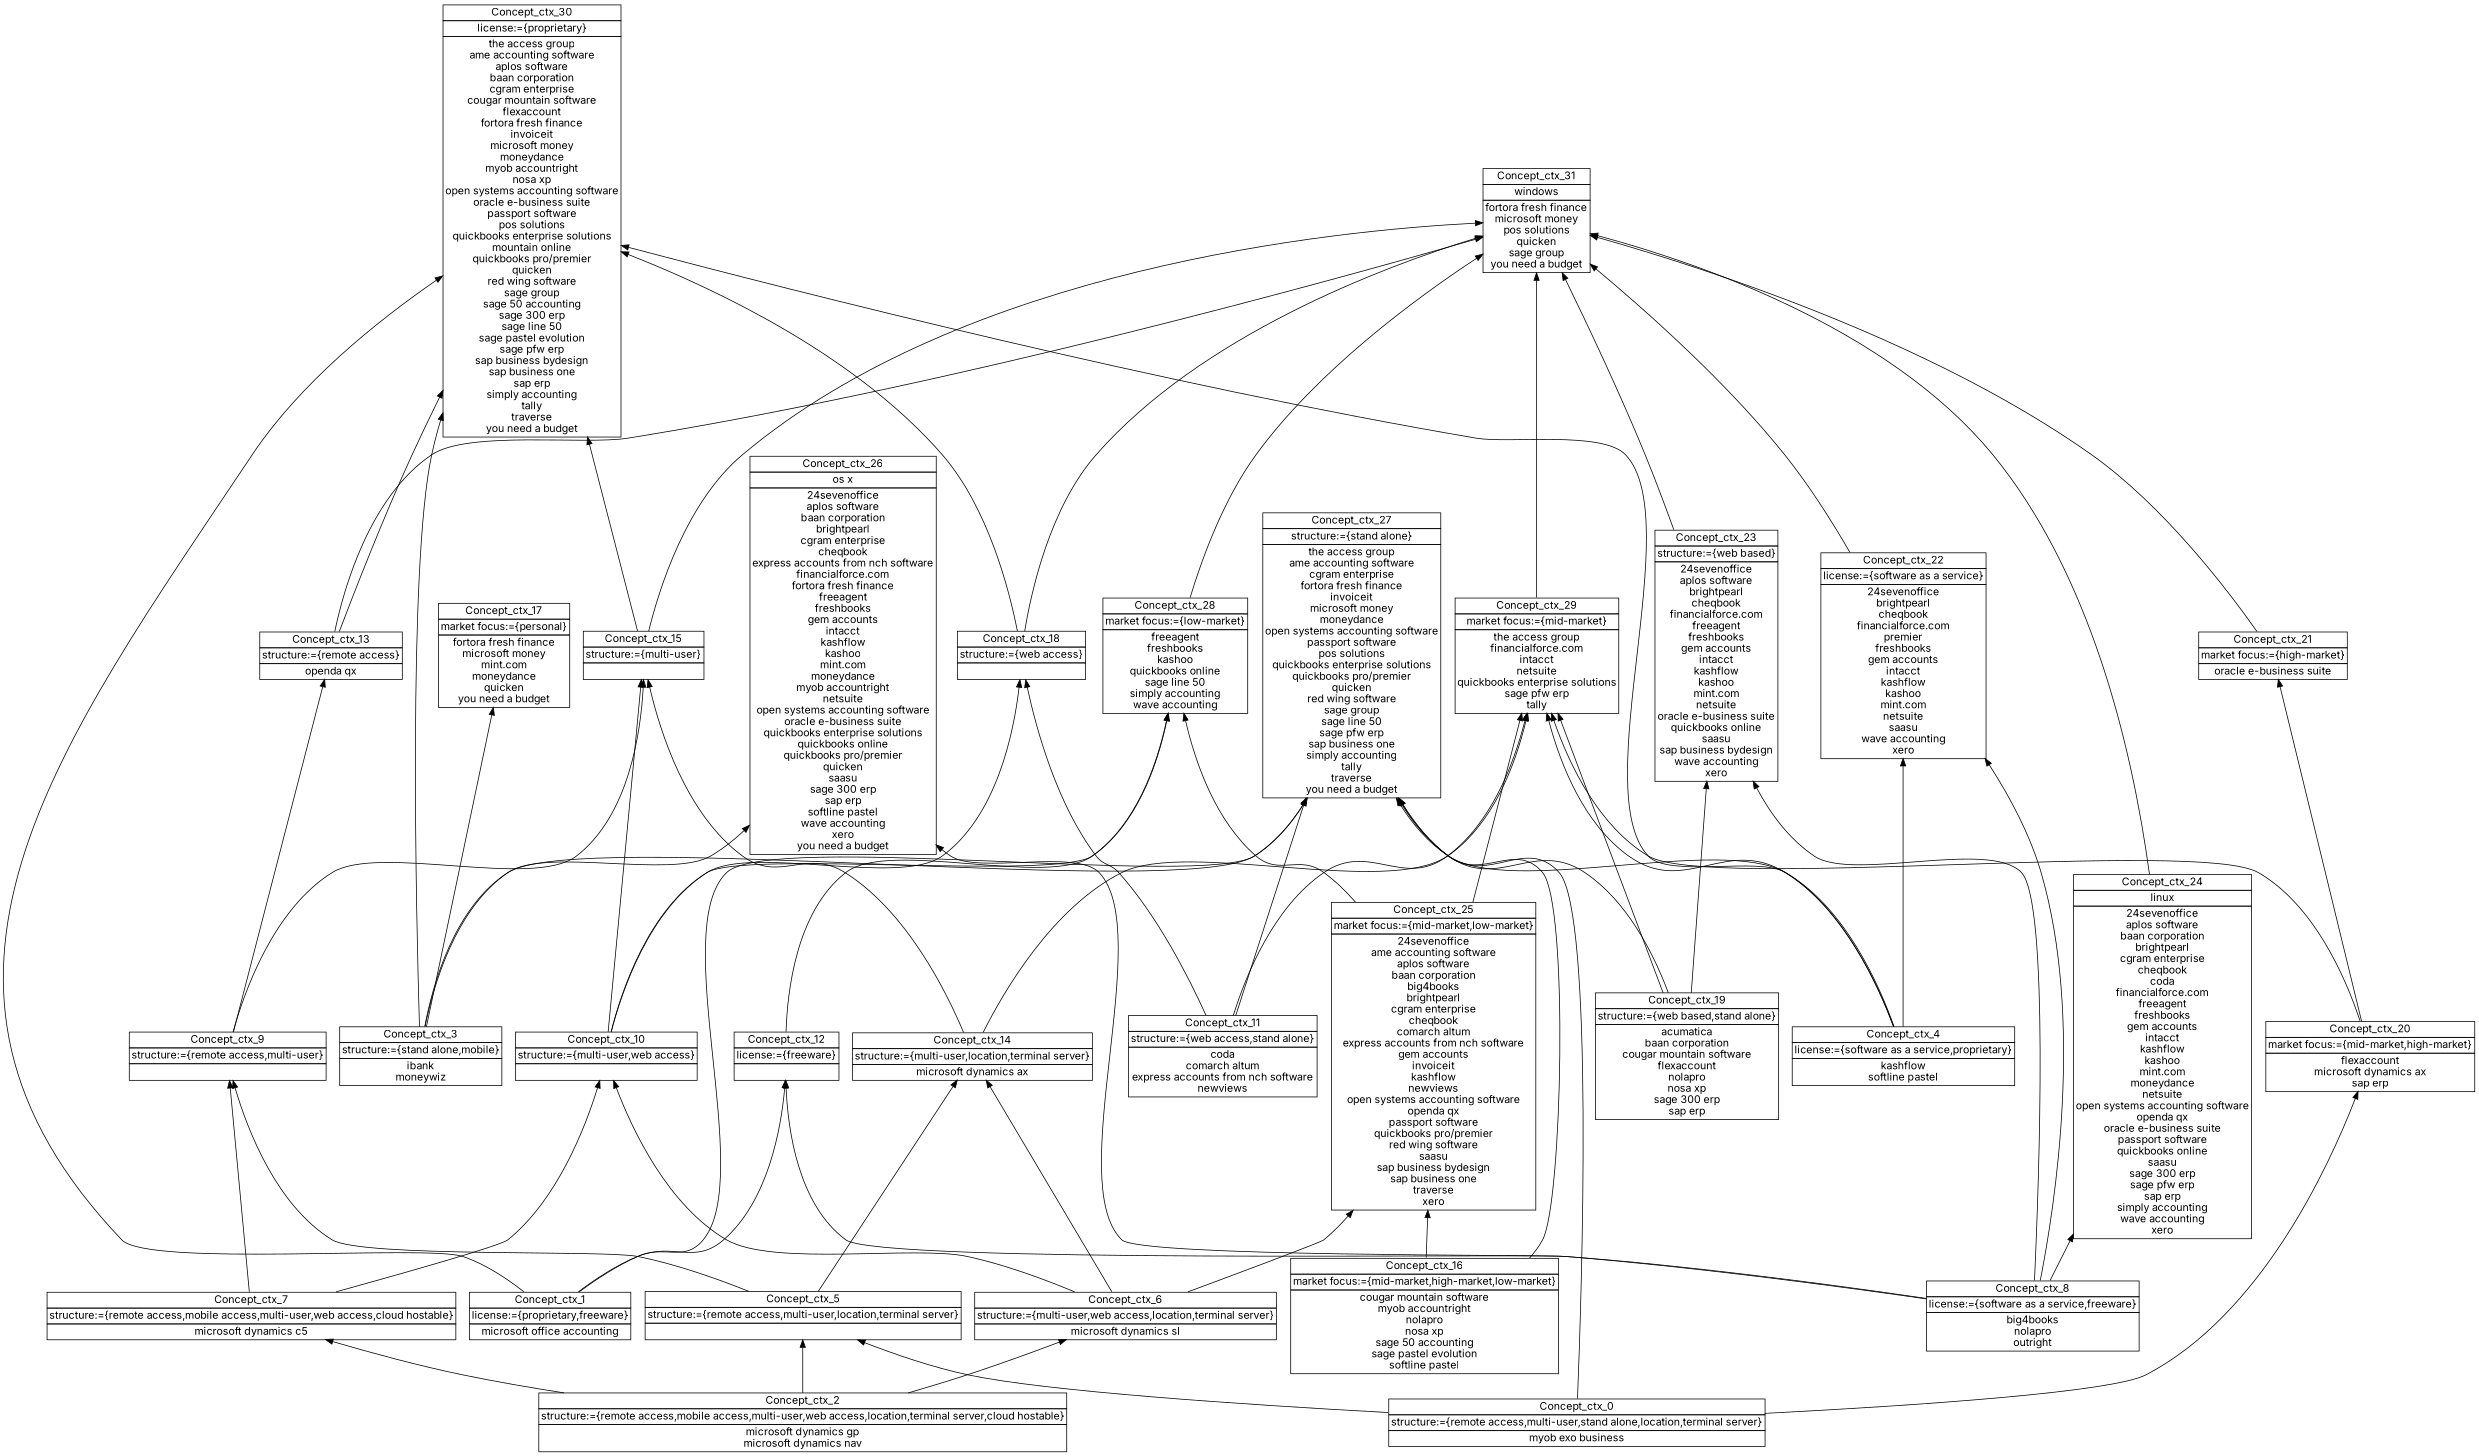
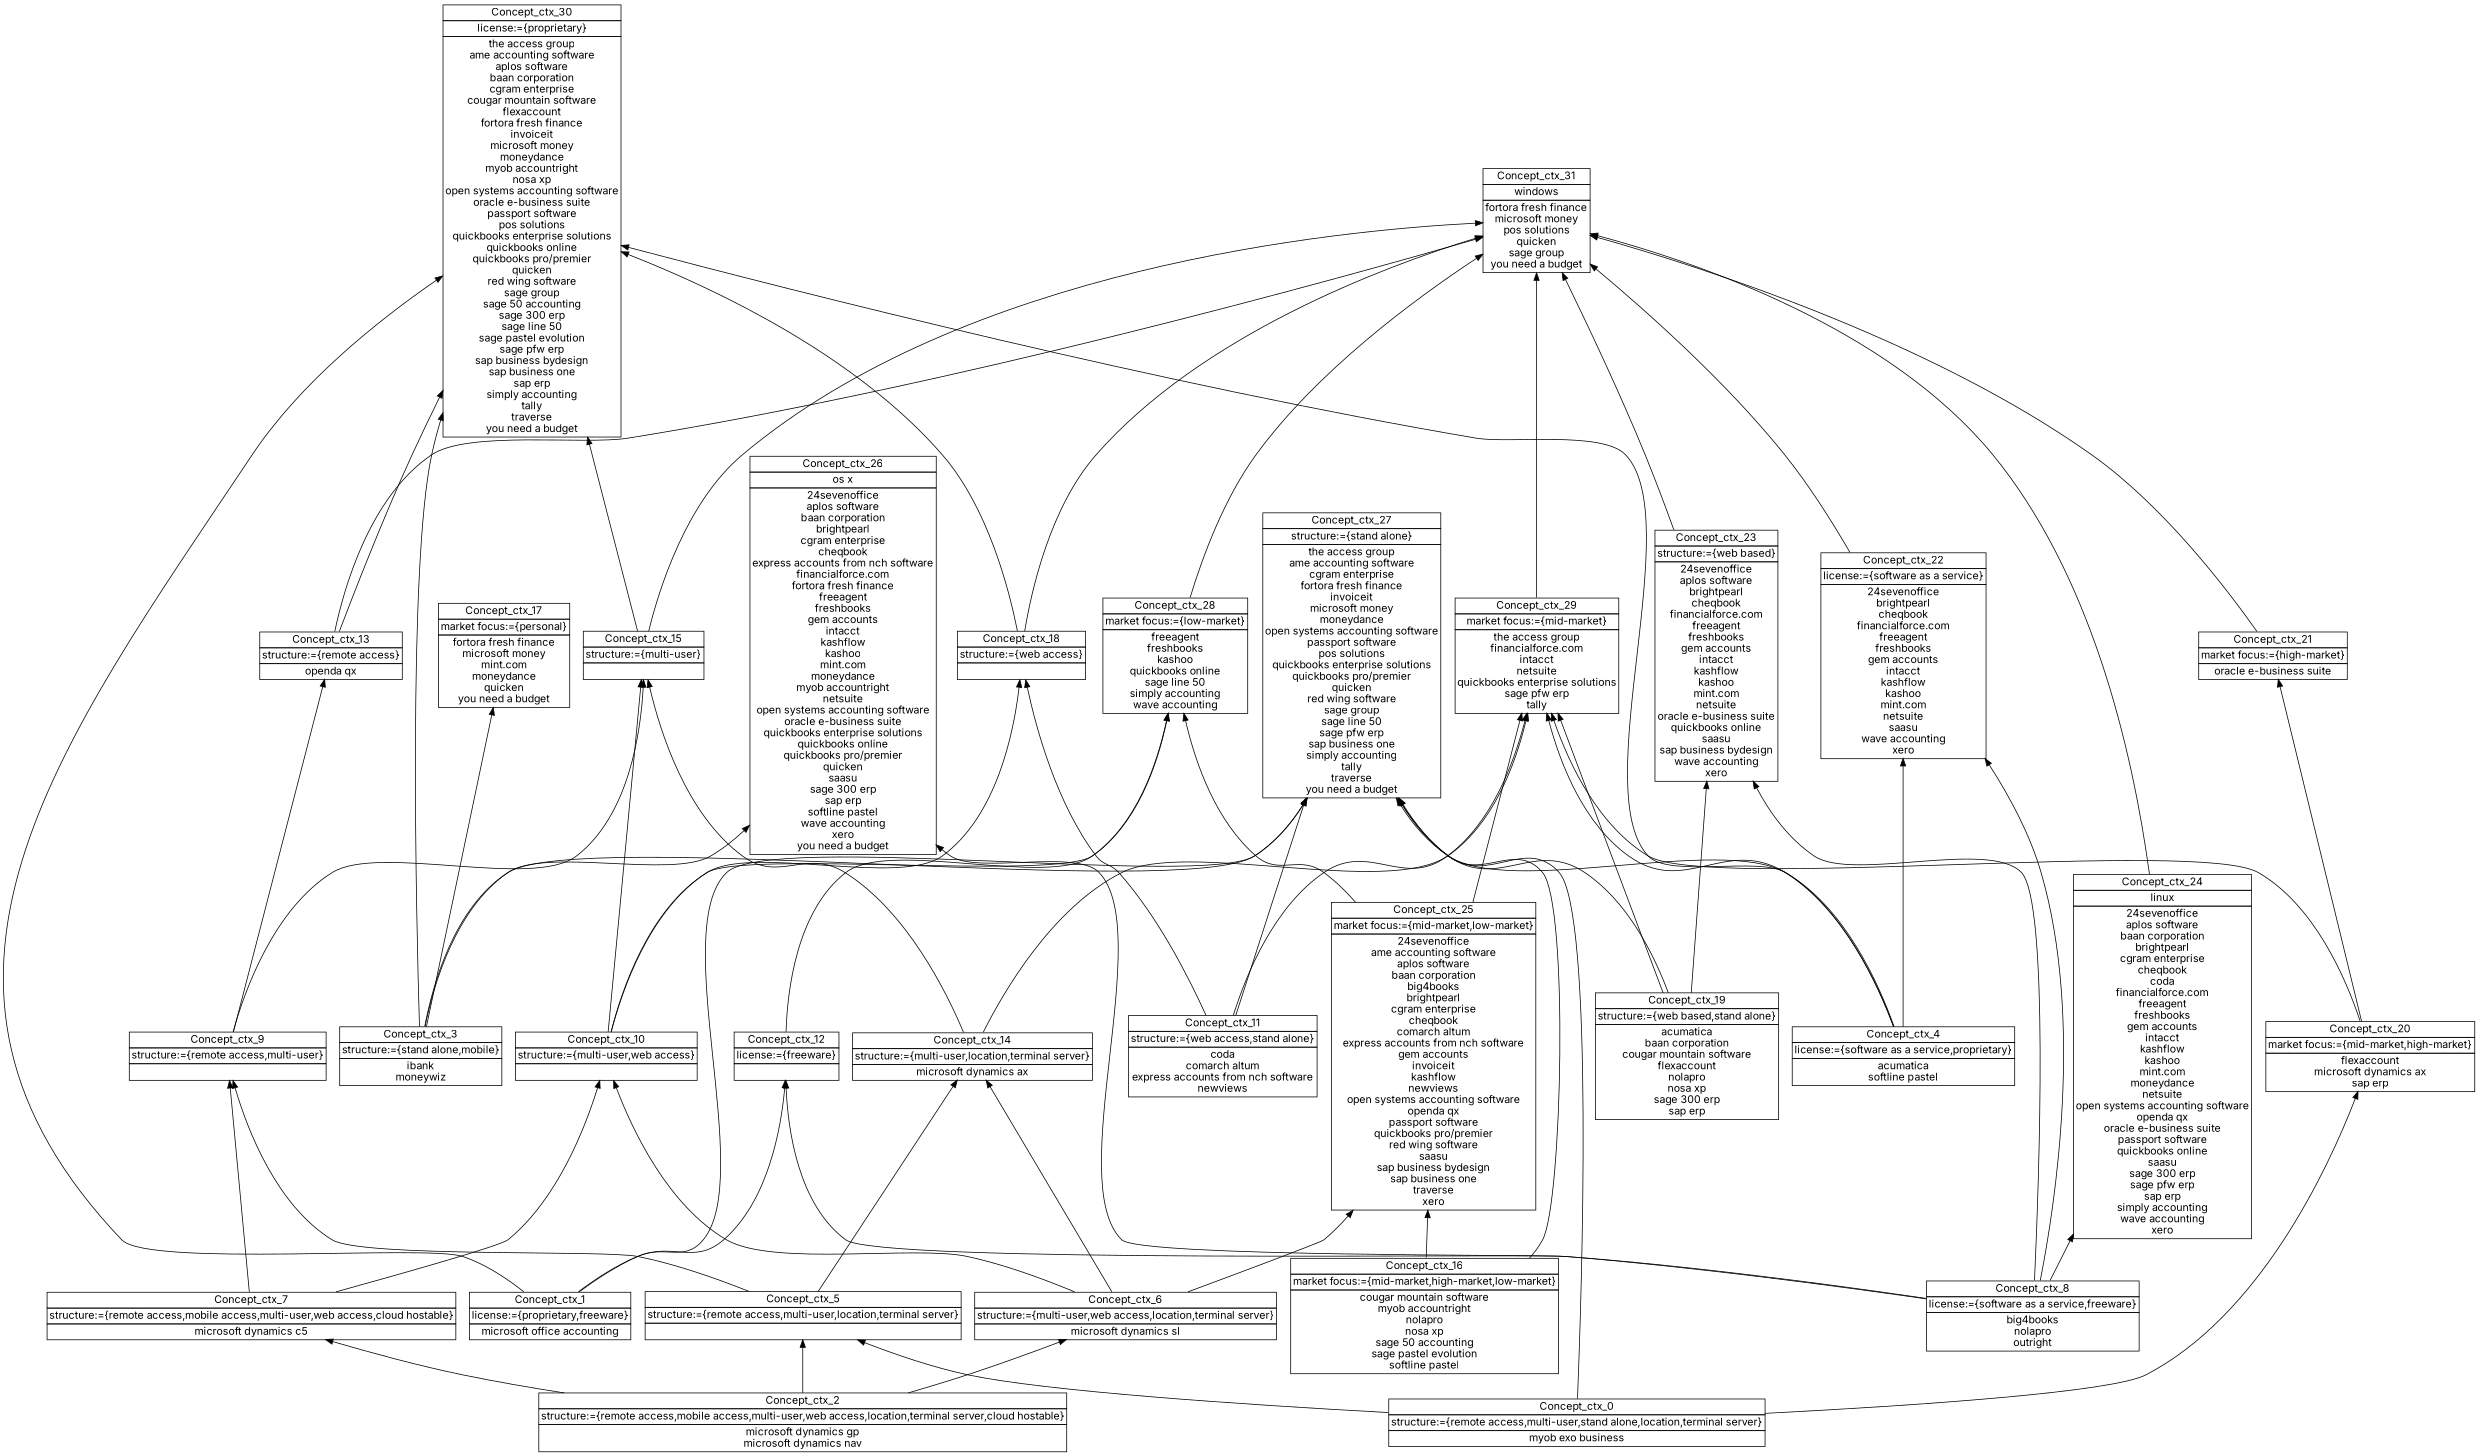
node "Concept_ctx_30": text "mountain online" -> "quickbooks online"
node "Concept_ctx_22": text "premier" -> "freeagent"
node "Concept_ctx_4": text "kashflow" -> "acumatica"
